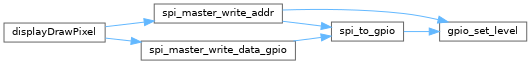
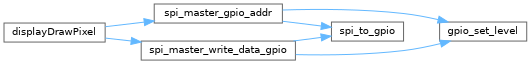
node "spi_master_write_addr": label "spi_master_write_addr" -> "spi_master_gpio_addr"
edge "spi_to_gpio" -> "gpio_set_level": now "spi_master_write_data_gpio" -> "gpio_set_level"
